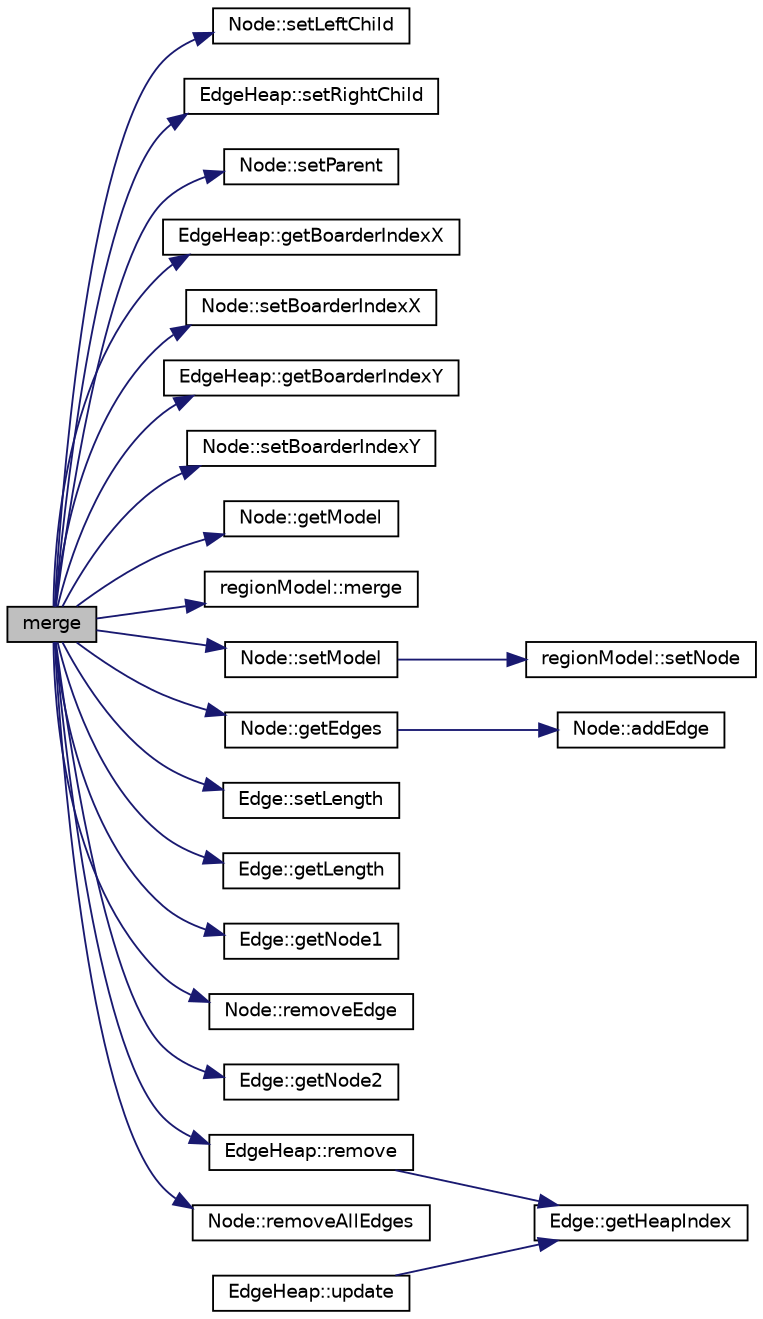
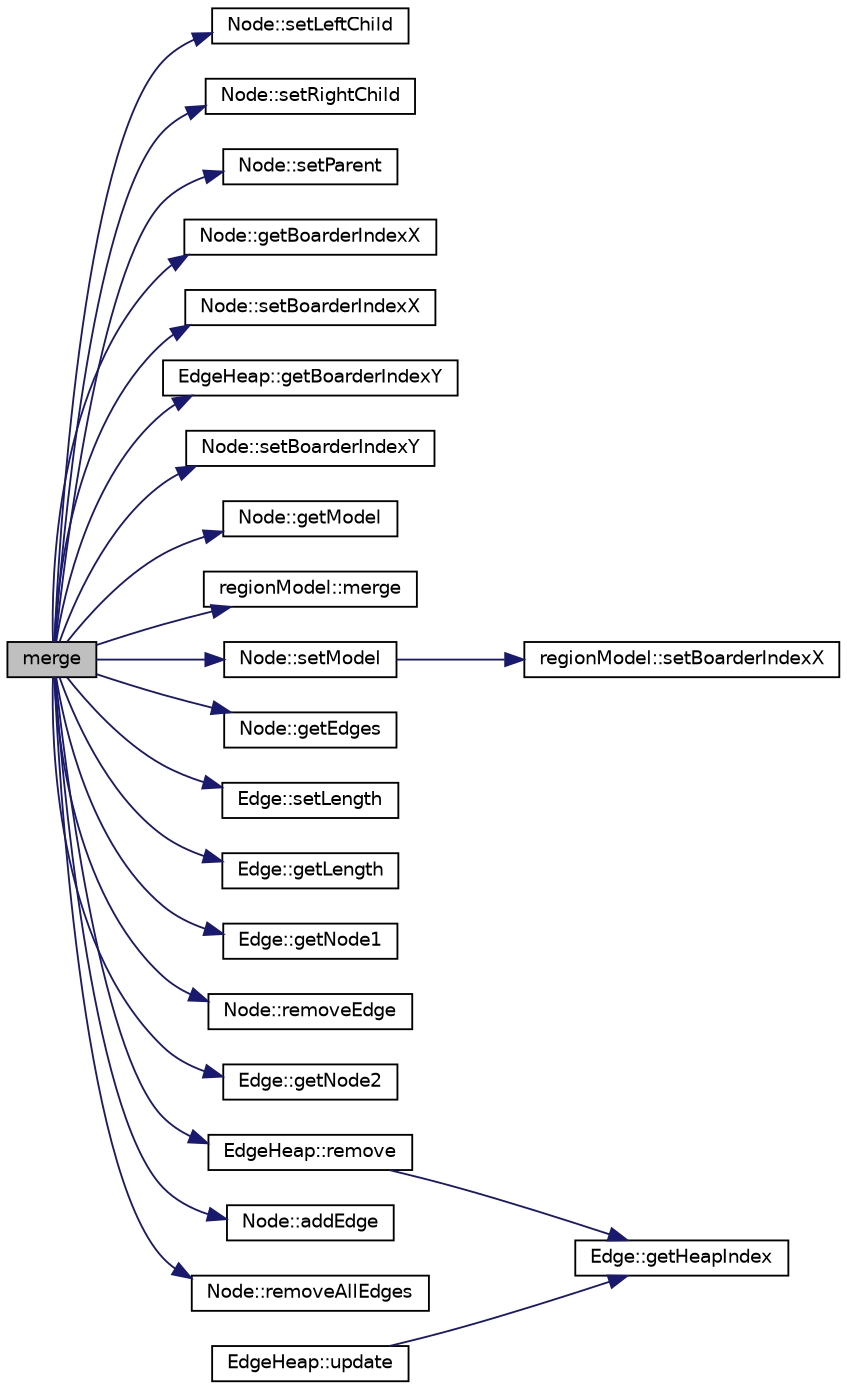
node "EdgeHeap::setRightChild": label "EdgeHeap::setRightChild" -> "Node::setRightChild"
node "EdgeHeap::getBoarderIndexX": label "EdgeHeap::getBoarderIndexX" -> "Node::getBoarderIndexX"
node "regionModel::setNode": label "regionModel::setNode" -> "regionModel::setBoarderIndexX"
edge "Node::getEdges" -> "Node::addEdge": now "merge" -> "Node::addEdge"
